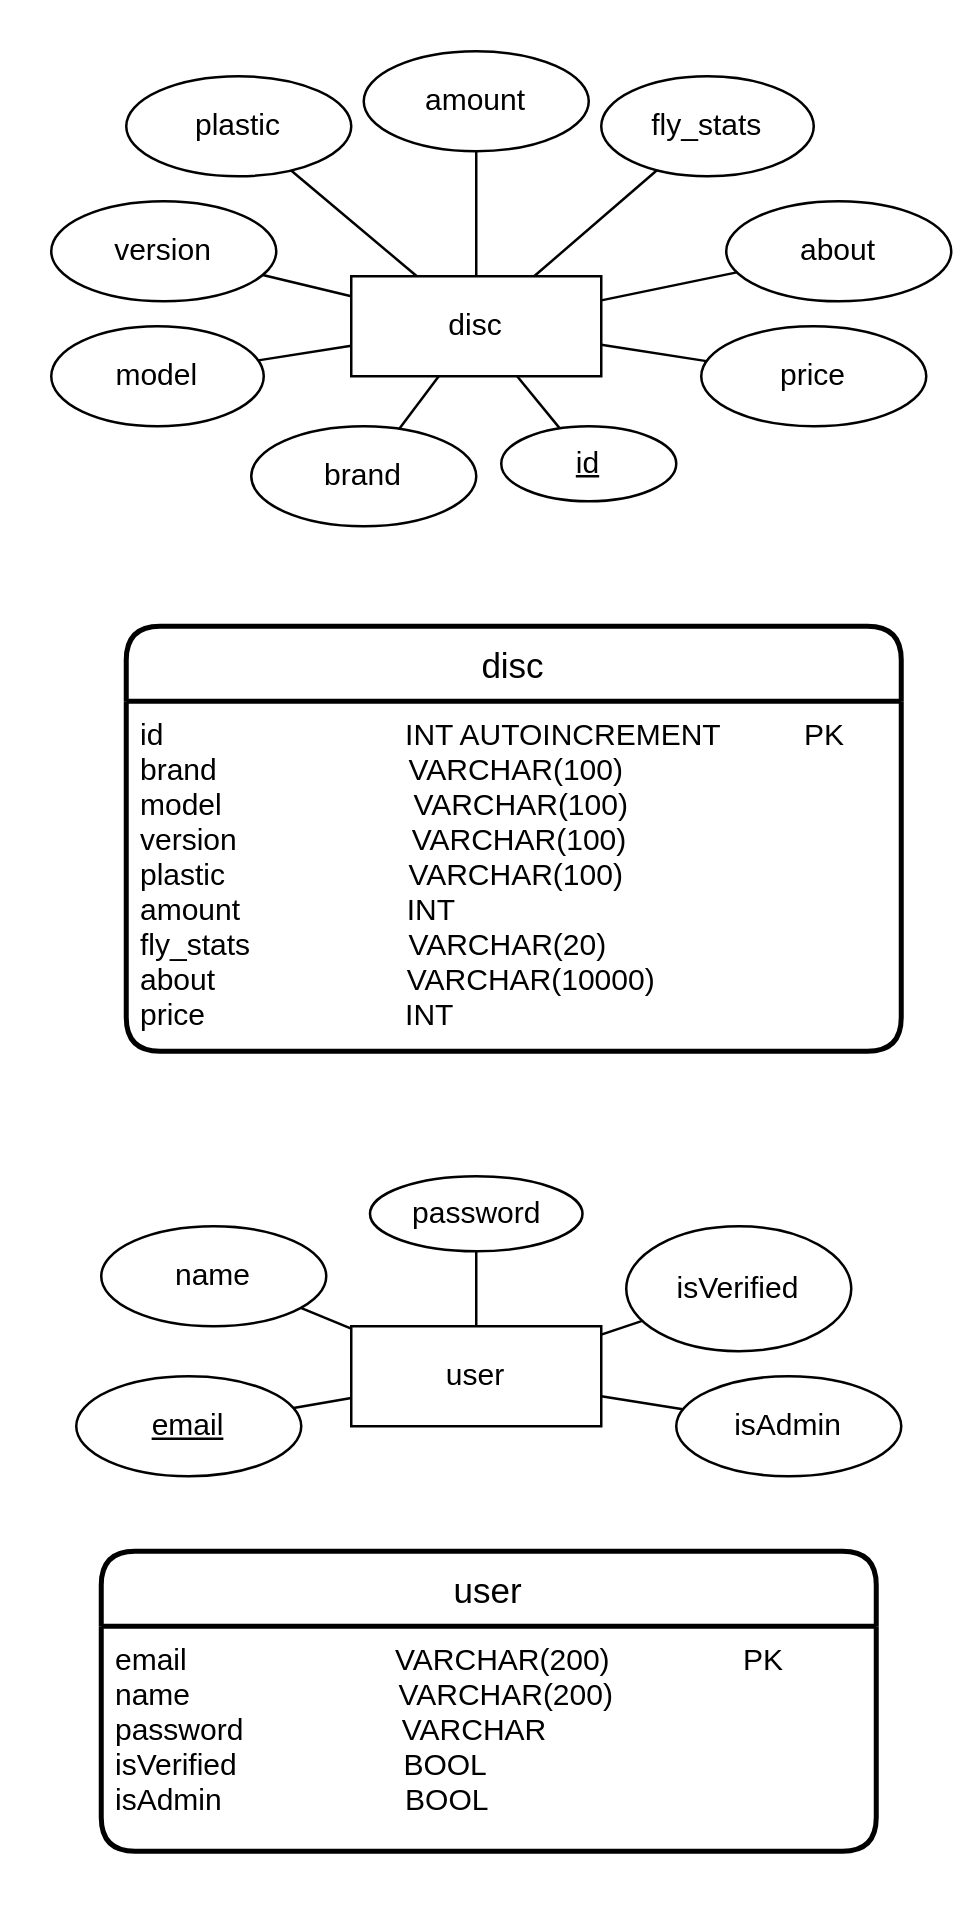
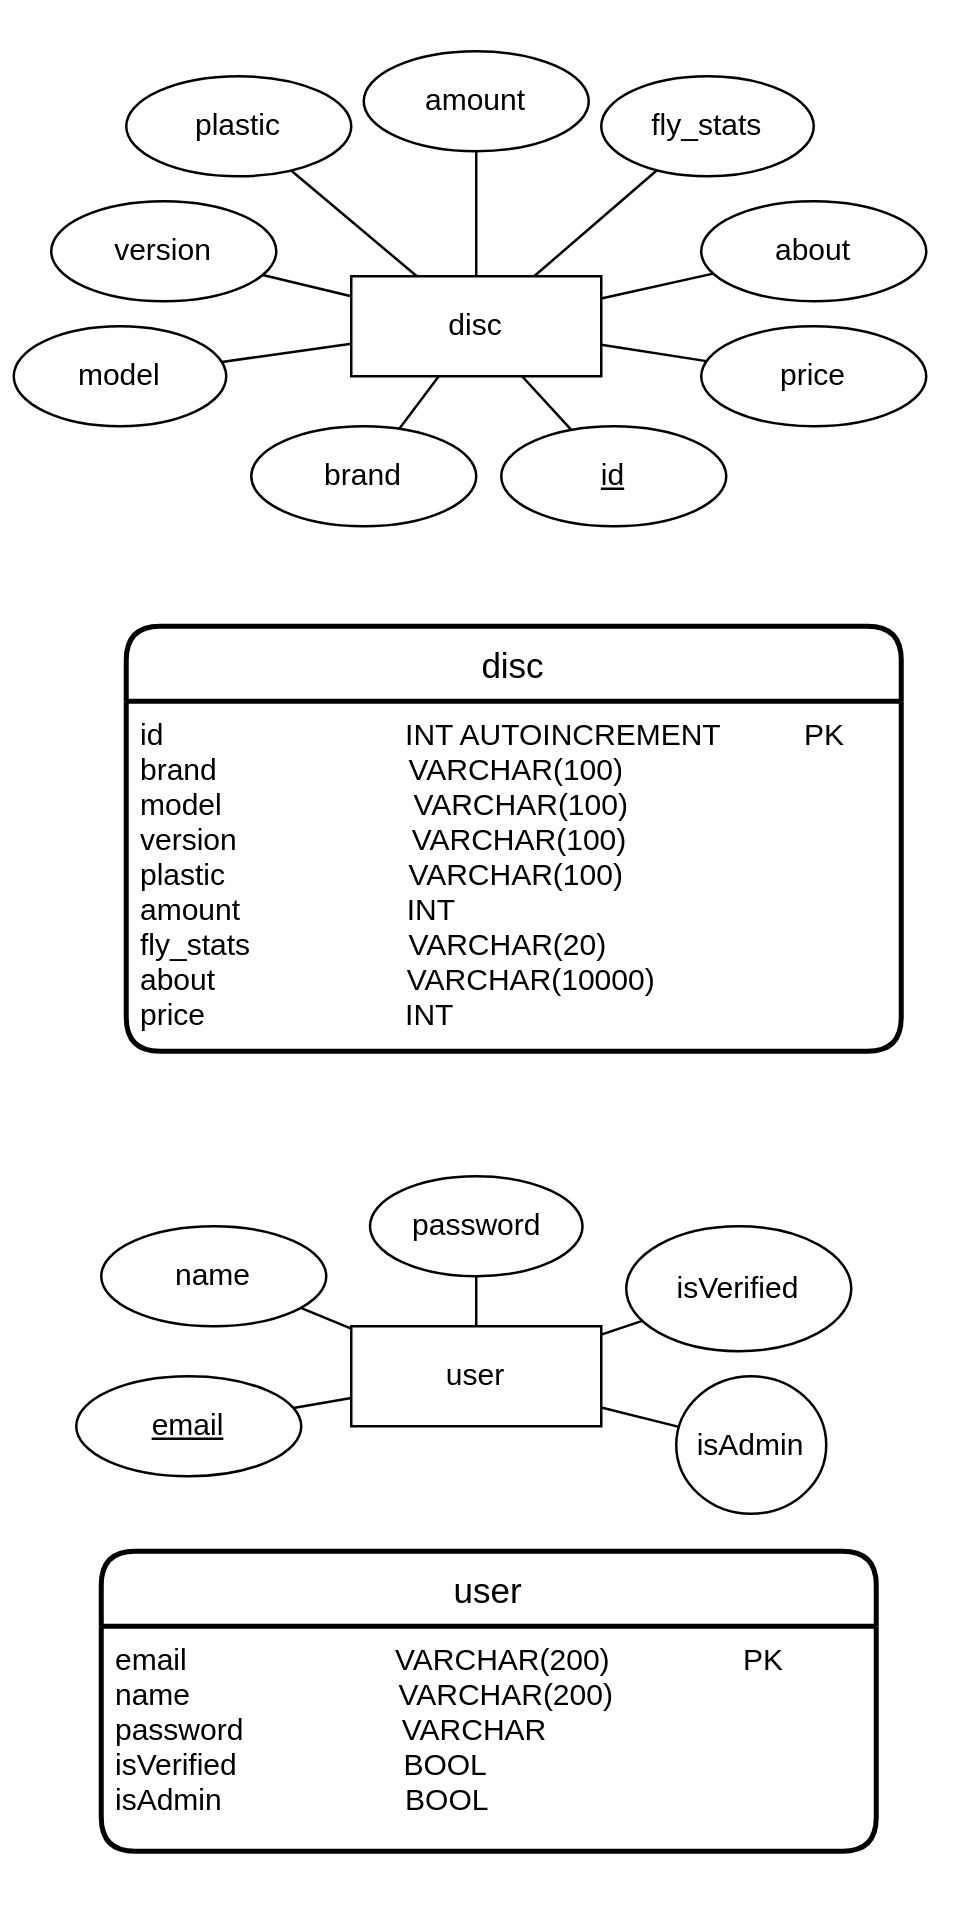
node "about": moved (839, 251) -> (814, 251)
node "model": moved (158, 376) -> (120, 376)
node "id": size 175x75 -> 225x100
node "password": size 213x75 -> 213x100
node "isAdmin": size 225x100 -> 150x138
